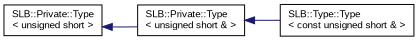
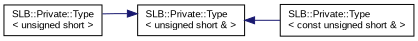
node "SLB::Type::Type < const unsigned short & >": label "SLB::Type::Type < const unsigned short & >" -> "SLB::Private::Type < const unsigned short & >"
edge "SLB::Private::Type < unsigned short & >" -> "SLB::Private::Type < unsigned short >": reversed
